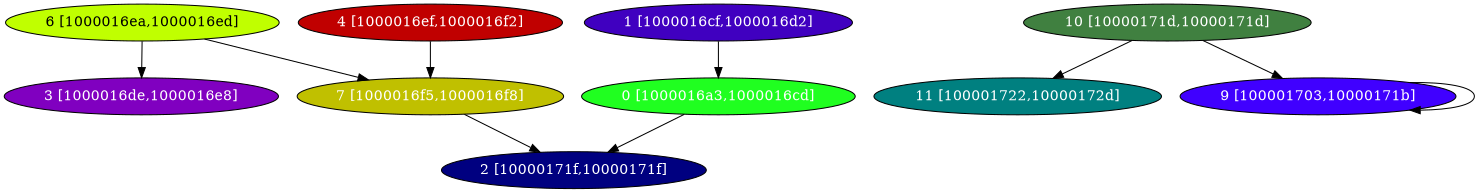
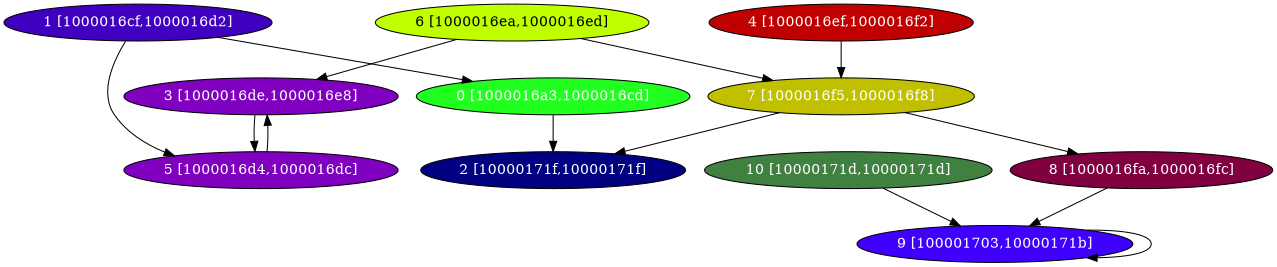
node "11 [100001722,10000172d]": removed
node "5 [1000016d4,1000016dc]": added
node "8 [1000016fa,1000016fc]": added
